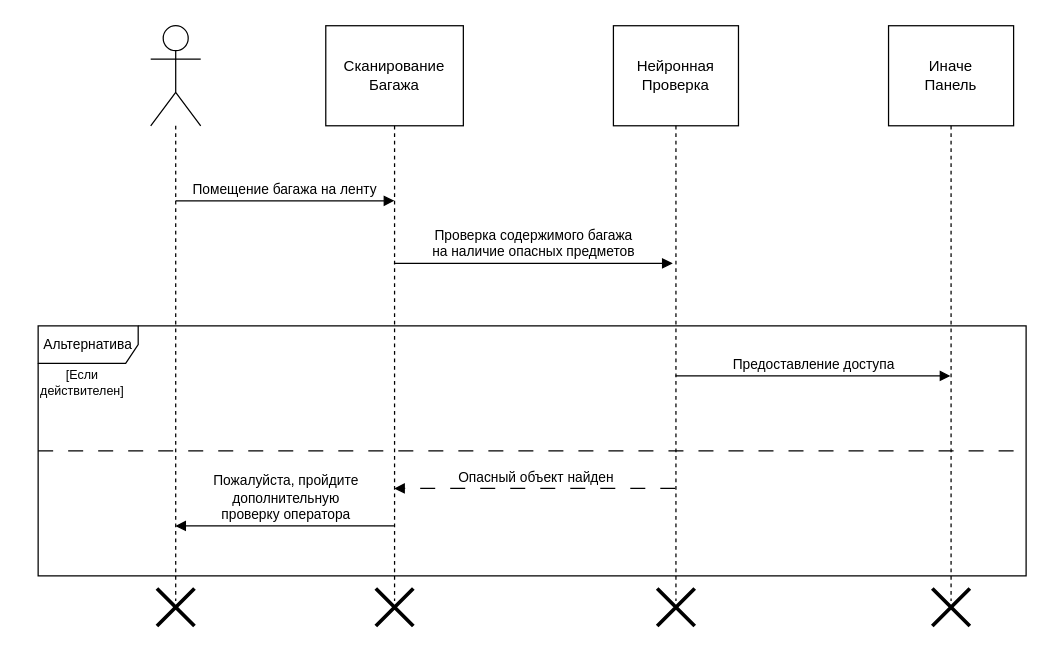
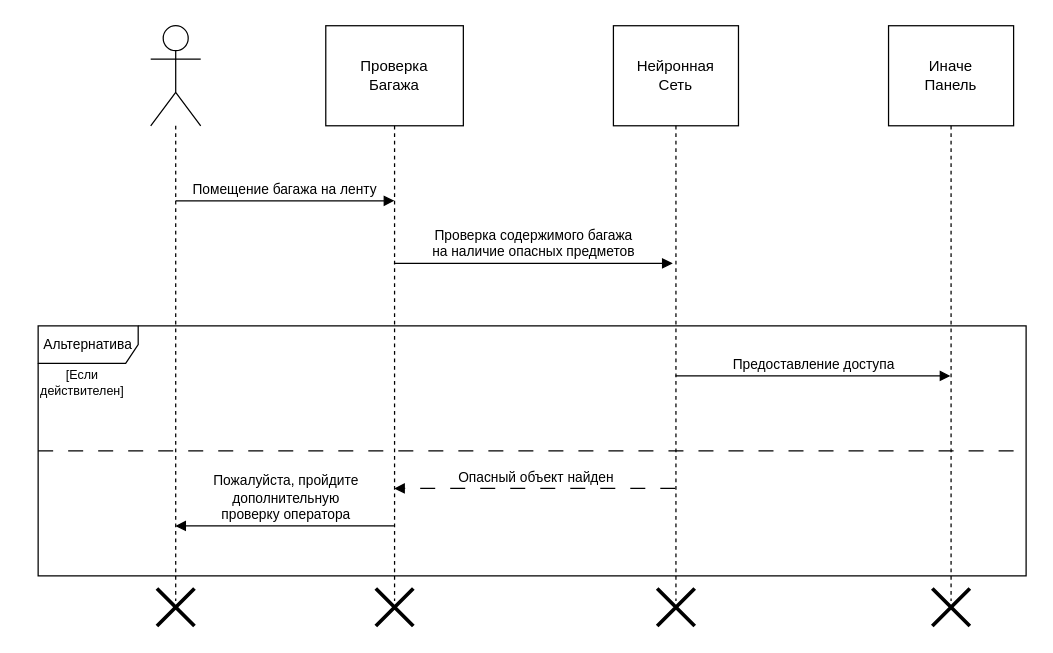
node "Сканирование Багажа": label "Сканирование Багажа" -> "Проверка Багажа"
node "Нейронная Проверка": label "Нейронная Проверка" -> "Нейронная Сеть"
